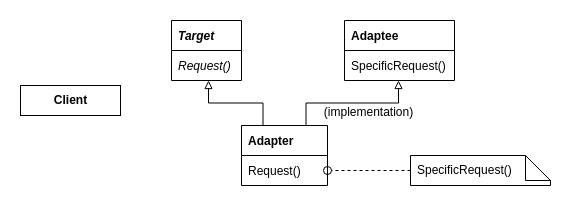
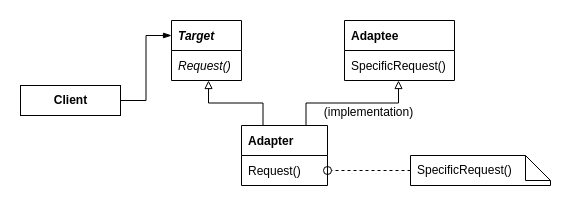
edge "Client" -> "Target": added
